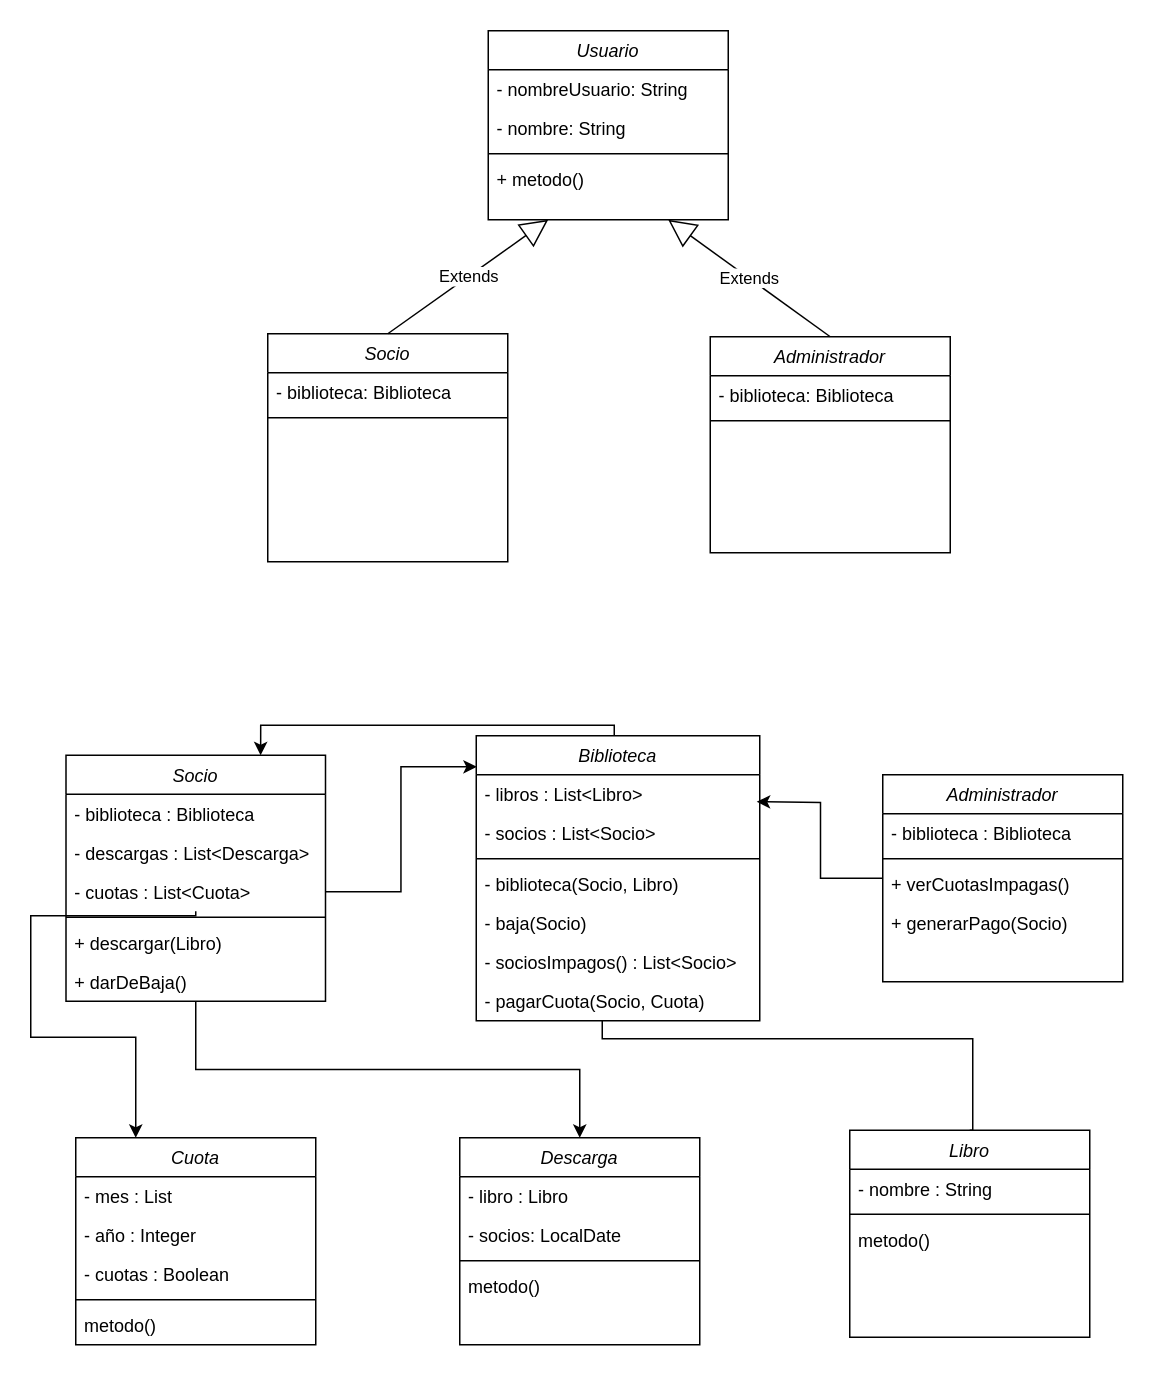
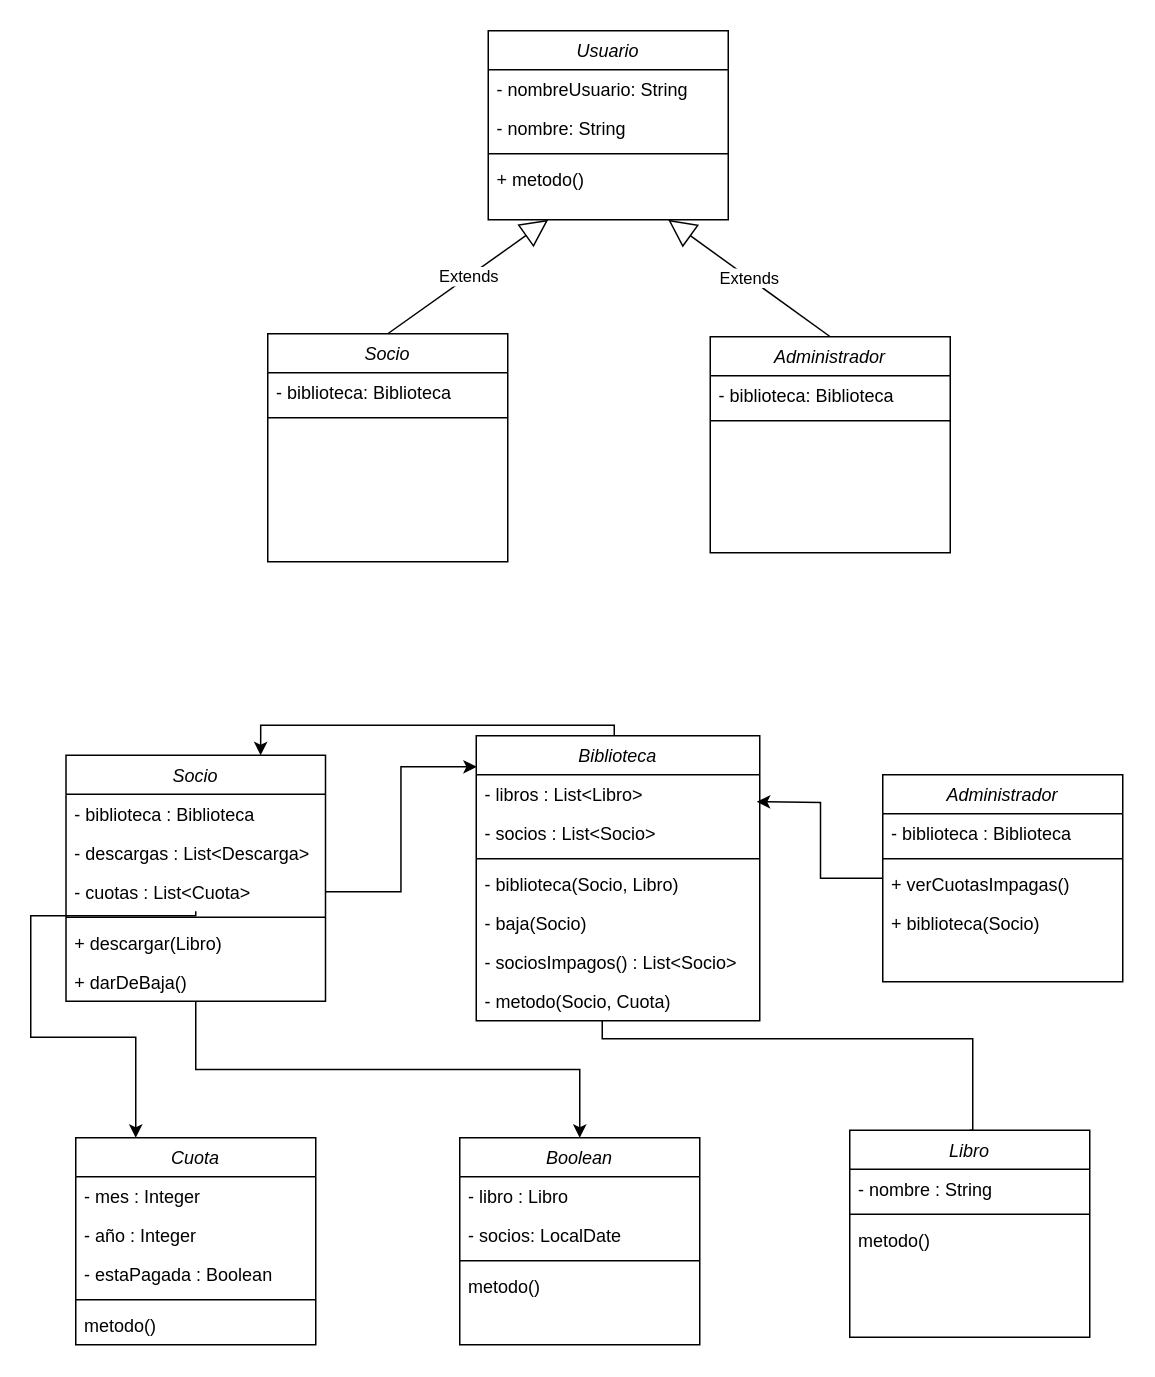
node "+ generarPago(Socio)": label "+ generarPago(Socio)" -> "+ biblioteca(Socio)"
node "- pagarCuota(Socio, Cuota)": label "- pagarCuota(Socio, Cuota)" -> "- metodo(Socio, Cuota)"
node "Descarga": label "Descarga" -> "Boolean"
node "- mes : List": label "- mes : List" -> "- mes : Integer"
node "- cuotas : Boolean": label "- cuotas : Boolean" -> "- estaPagada : Boolean"
